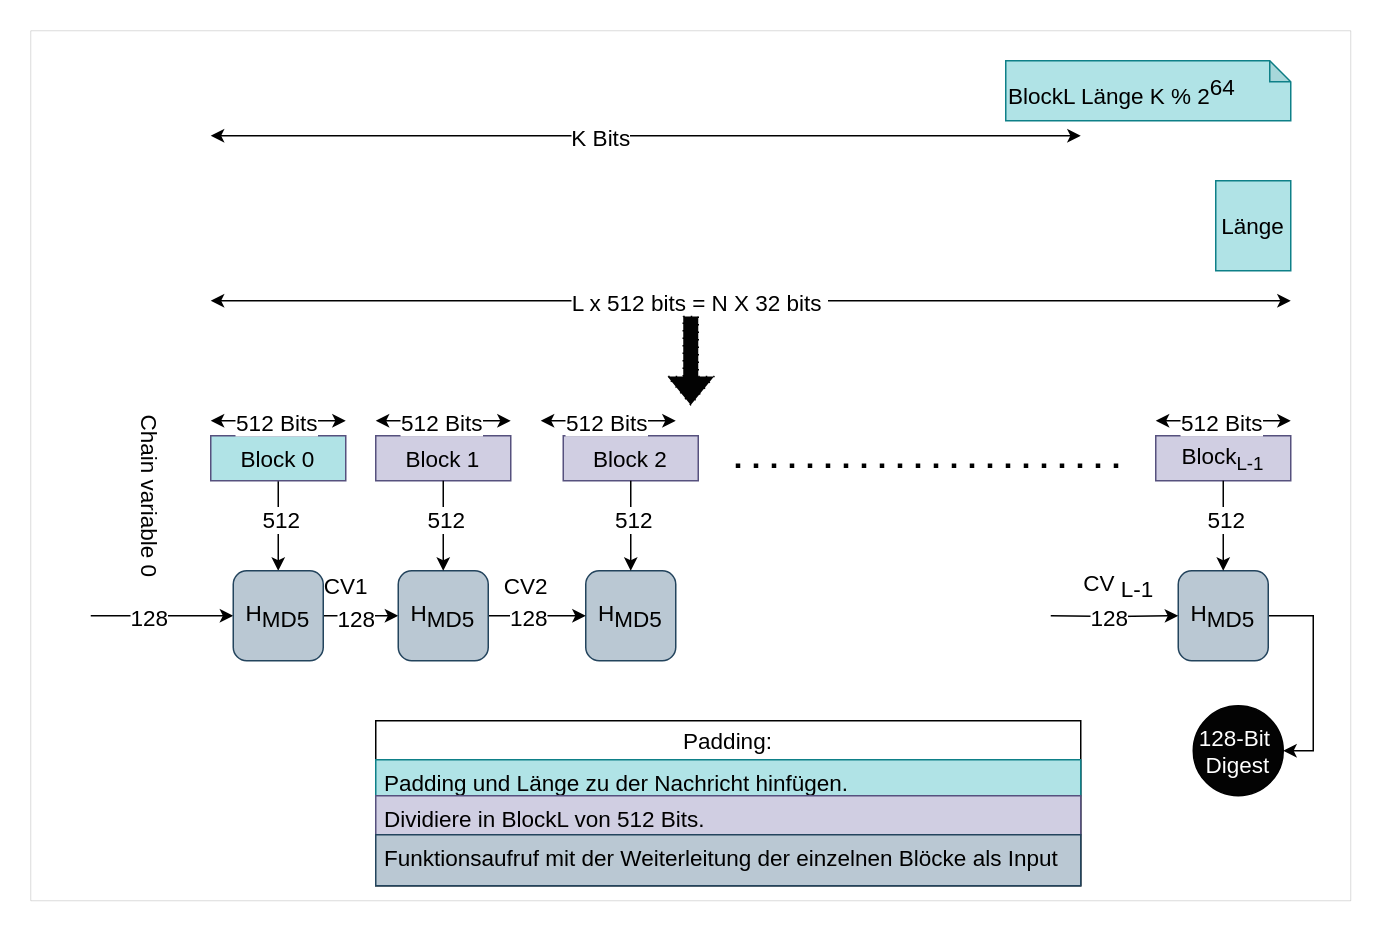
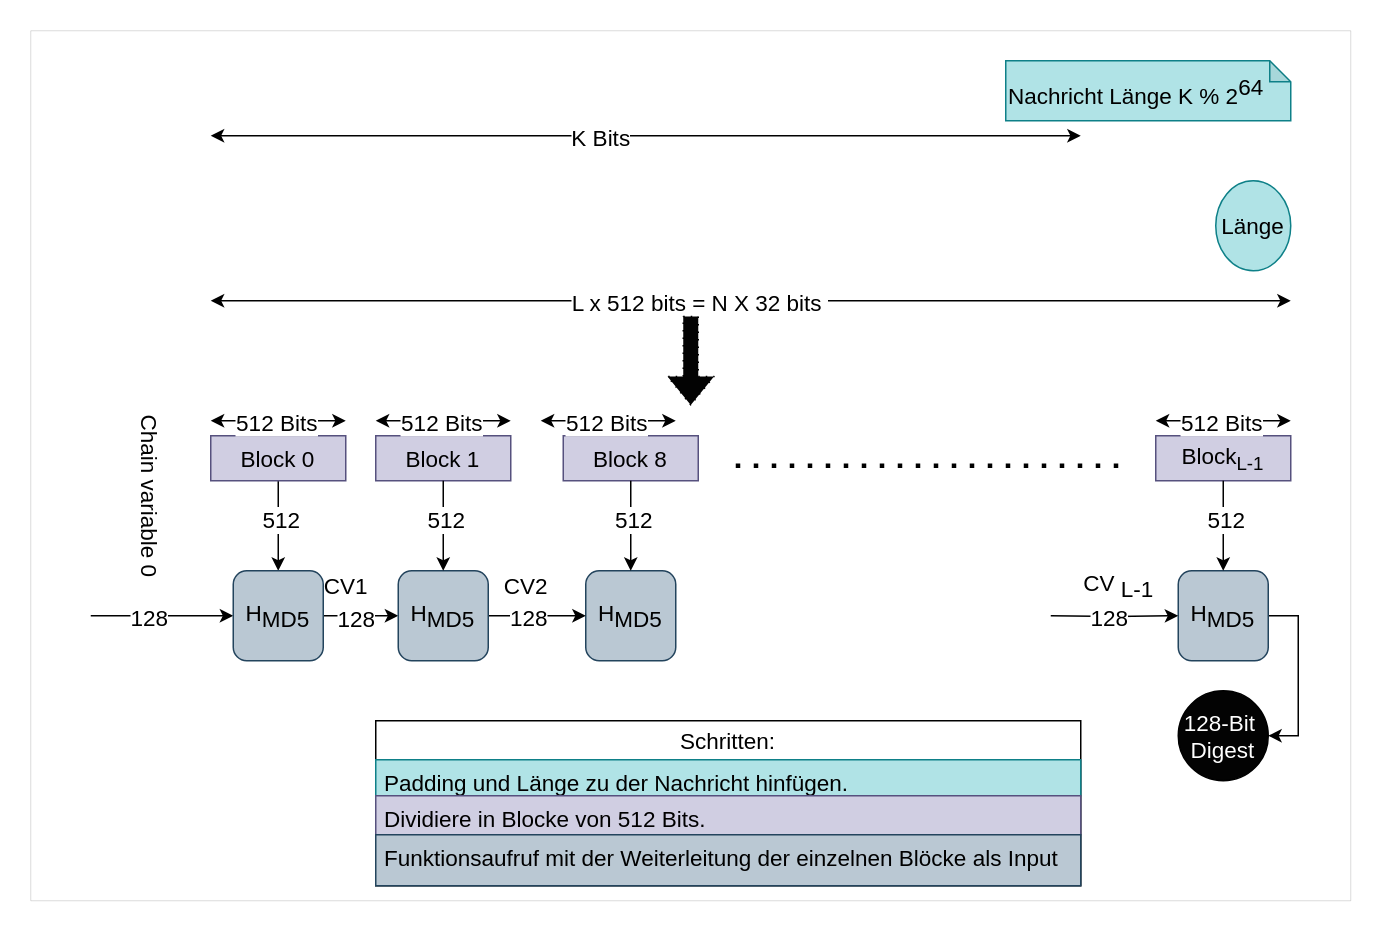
node "BlockL Länge K % 264": label "BlockL Länge K % 264" -> "Nachricht Länge K % 264"
node "Länge": shape rectangle -> ellipse
node "Block 0": fillcolor #b0e3e6 -> #d0cee2
node "Block 2": label "Block 2" -> "Block 8"
node "Padding:": label "Padding:" -> "Schritten:"
node "128-Bit Digest": moved (1238, 751) -> (1223, 736)
node "Dividiere in BlockL von 512 Bits.": label "Dividiere in BlockL von 512 Bits." -> "Dividiere in Blocke von 512 Bits."
